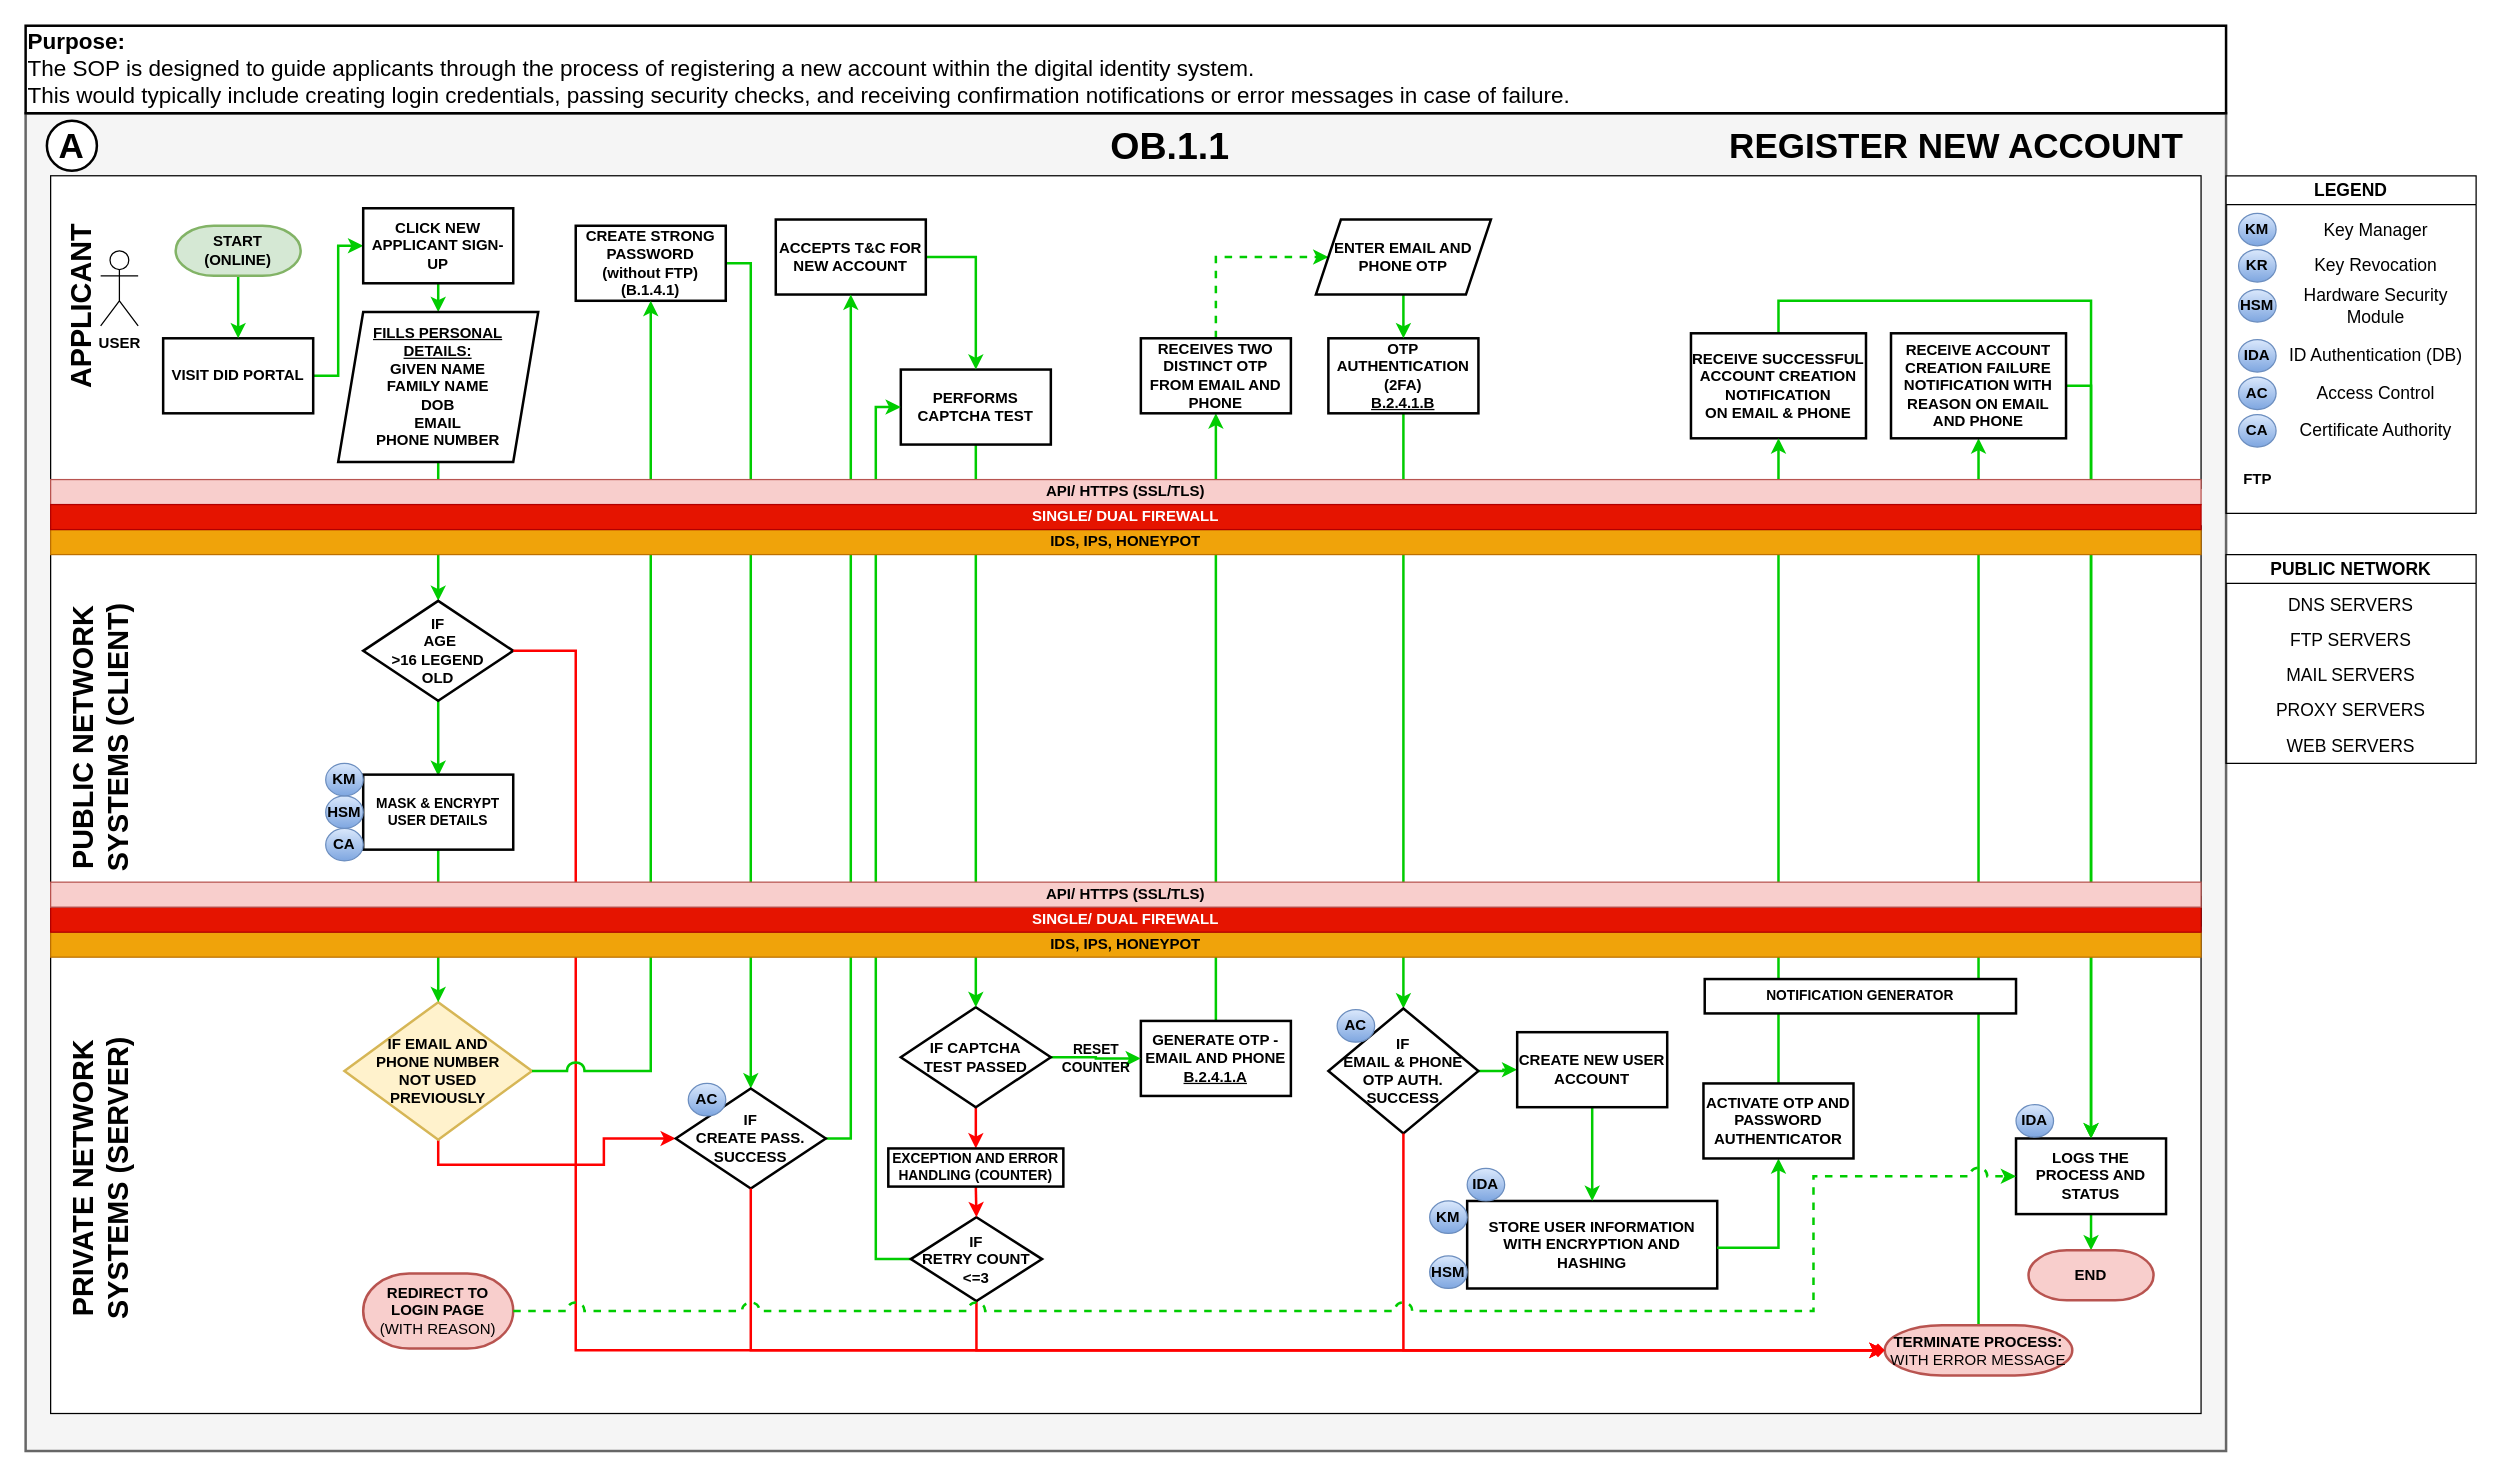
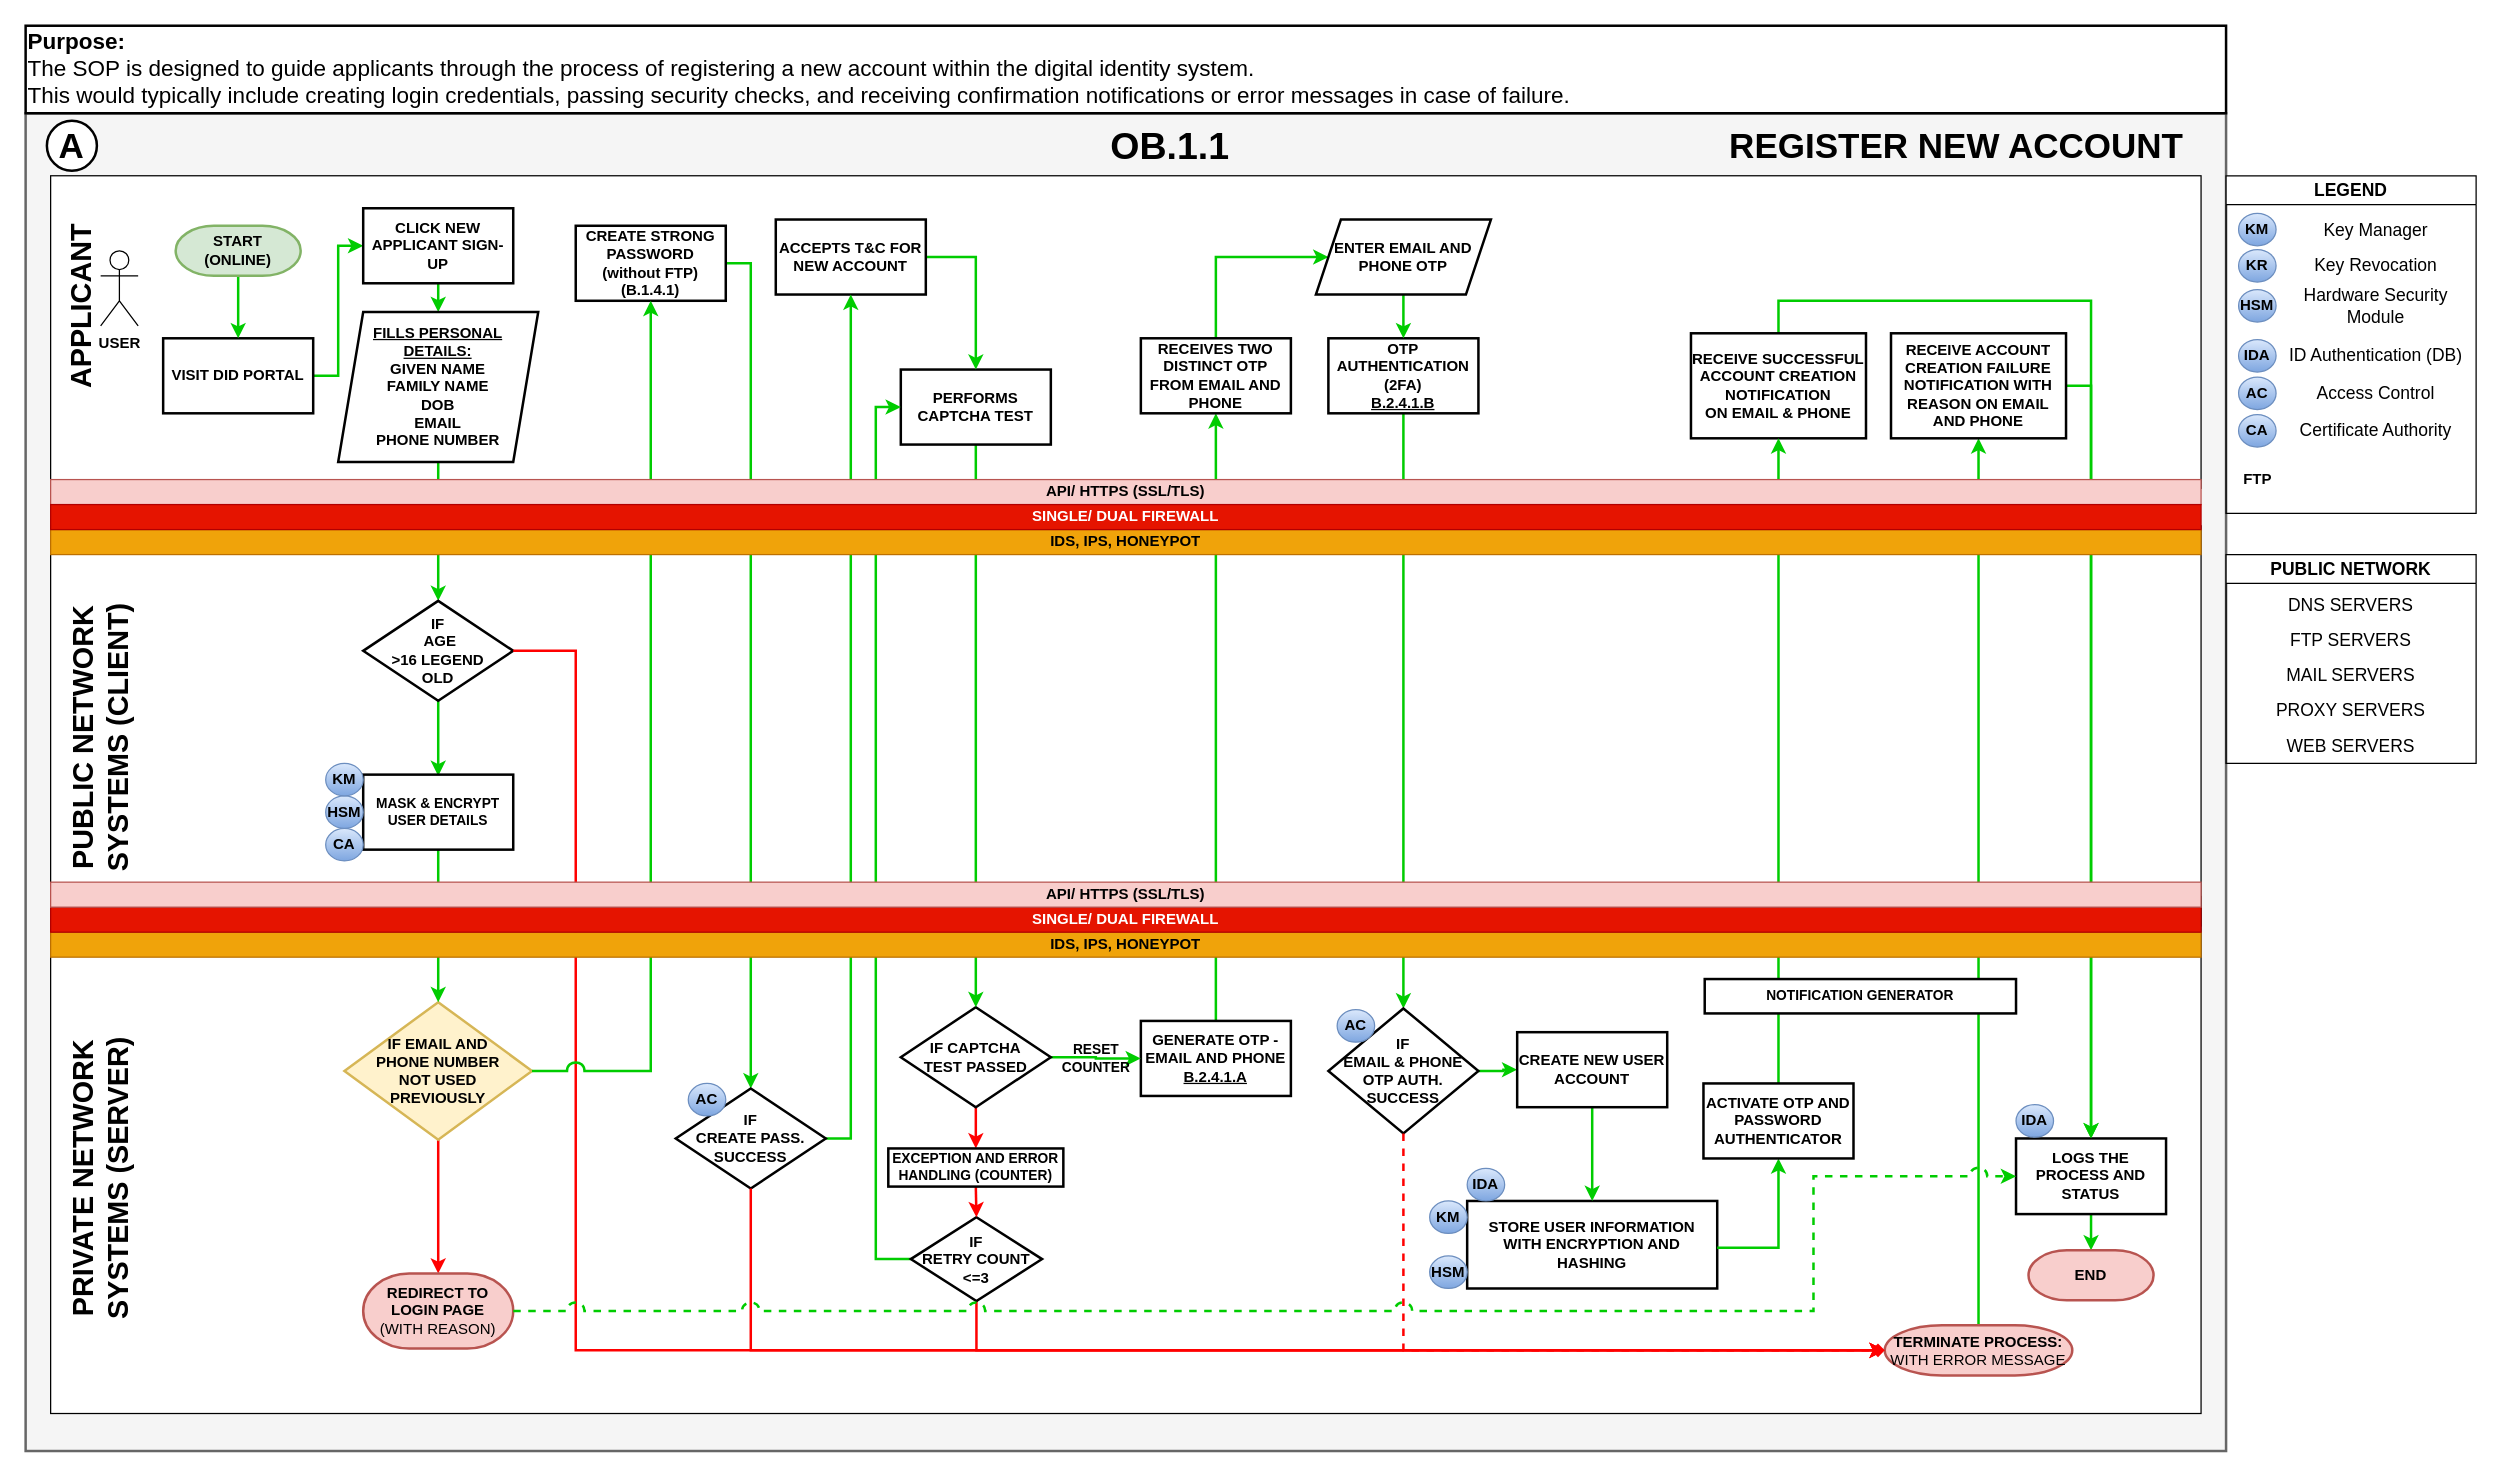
edge "RECEIVES TWO DISTINCT OTP FROM EMAIL AND PHONE" -> "ENTER EMAIL AND PHONE OTP": style dashed -> solid
edge "IF EMAIL AND PHONE NUMBER NOT USED PREVIOUSLY" -> "IF CREATE PASS. SUCCESS": now "IF EMAIL AND PHONE NUMBER NOT USED PREVIOUSLY" -> "REDIRECT TO LOGIN PAGE (WITH REASON)"
edge "IF EMAIL & PHONE OTP AUTH. SUCCESS" -> "TERMINATE PROCESS: WITH ERROR MESSAGE": style solid -> dashed
